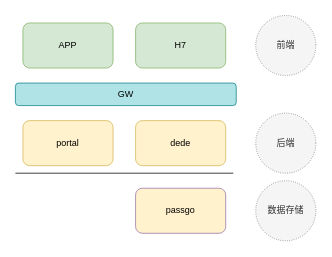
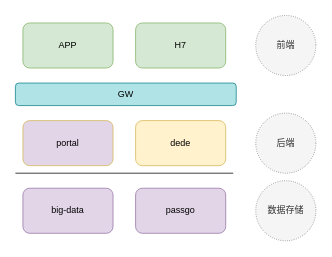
node "portal": fillcolor #fff2cc -> #e1d5e7
node "big-data": added
node "passgo": fillcolor #fff2cc -> #e1d5e7
